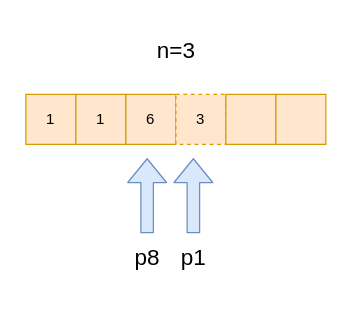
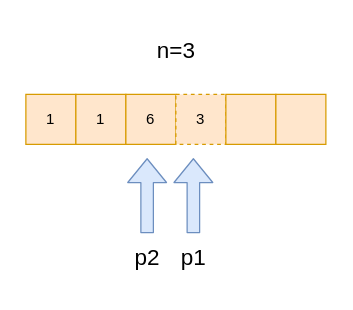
node "p8": label "p8" -> "p2"
